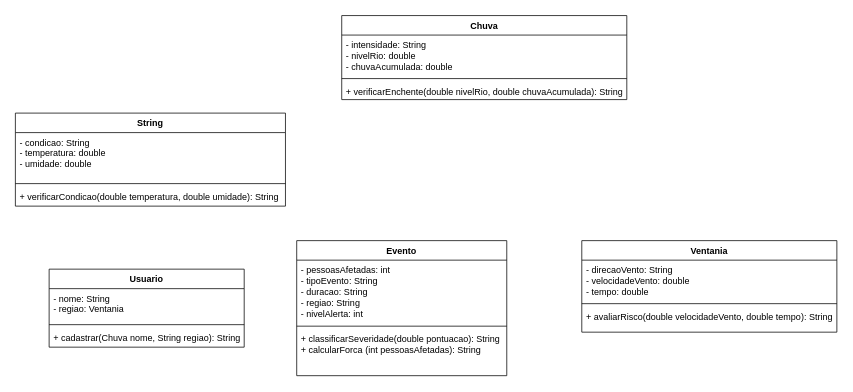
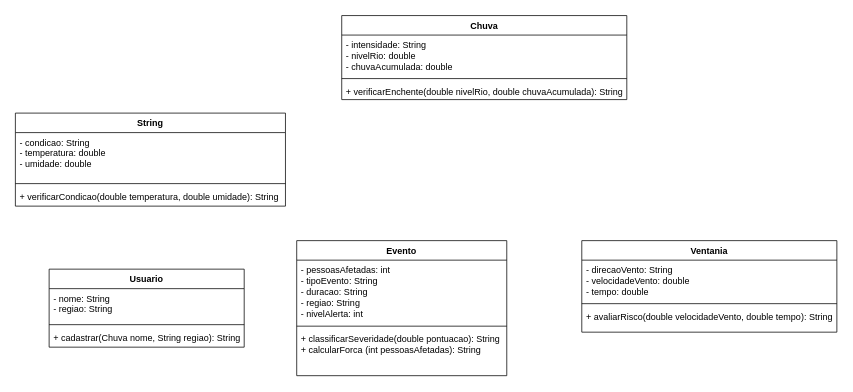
node "- nome: String - regiao: Ventania": label "- nome: String - regiao: Ventania" -> "- nome: String - regiao: String"
